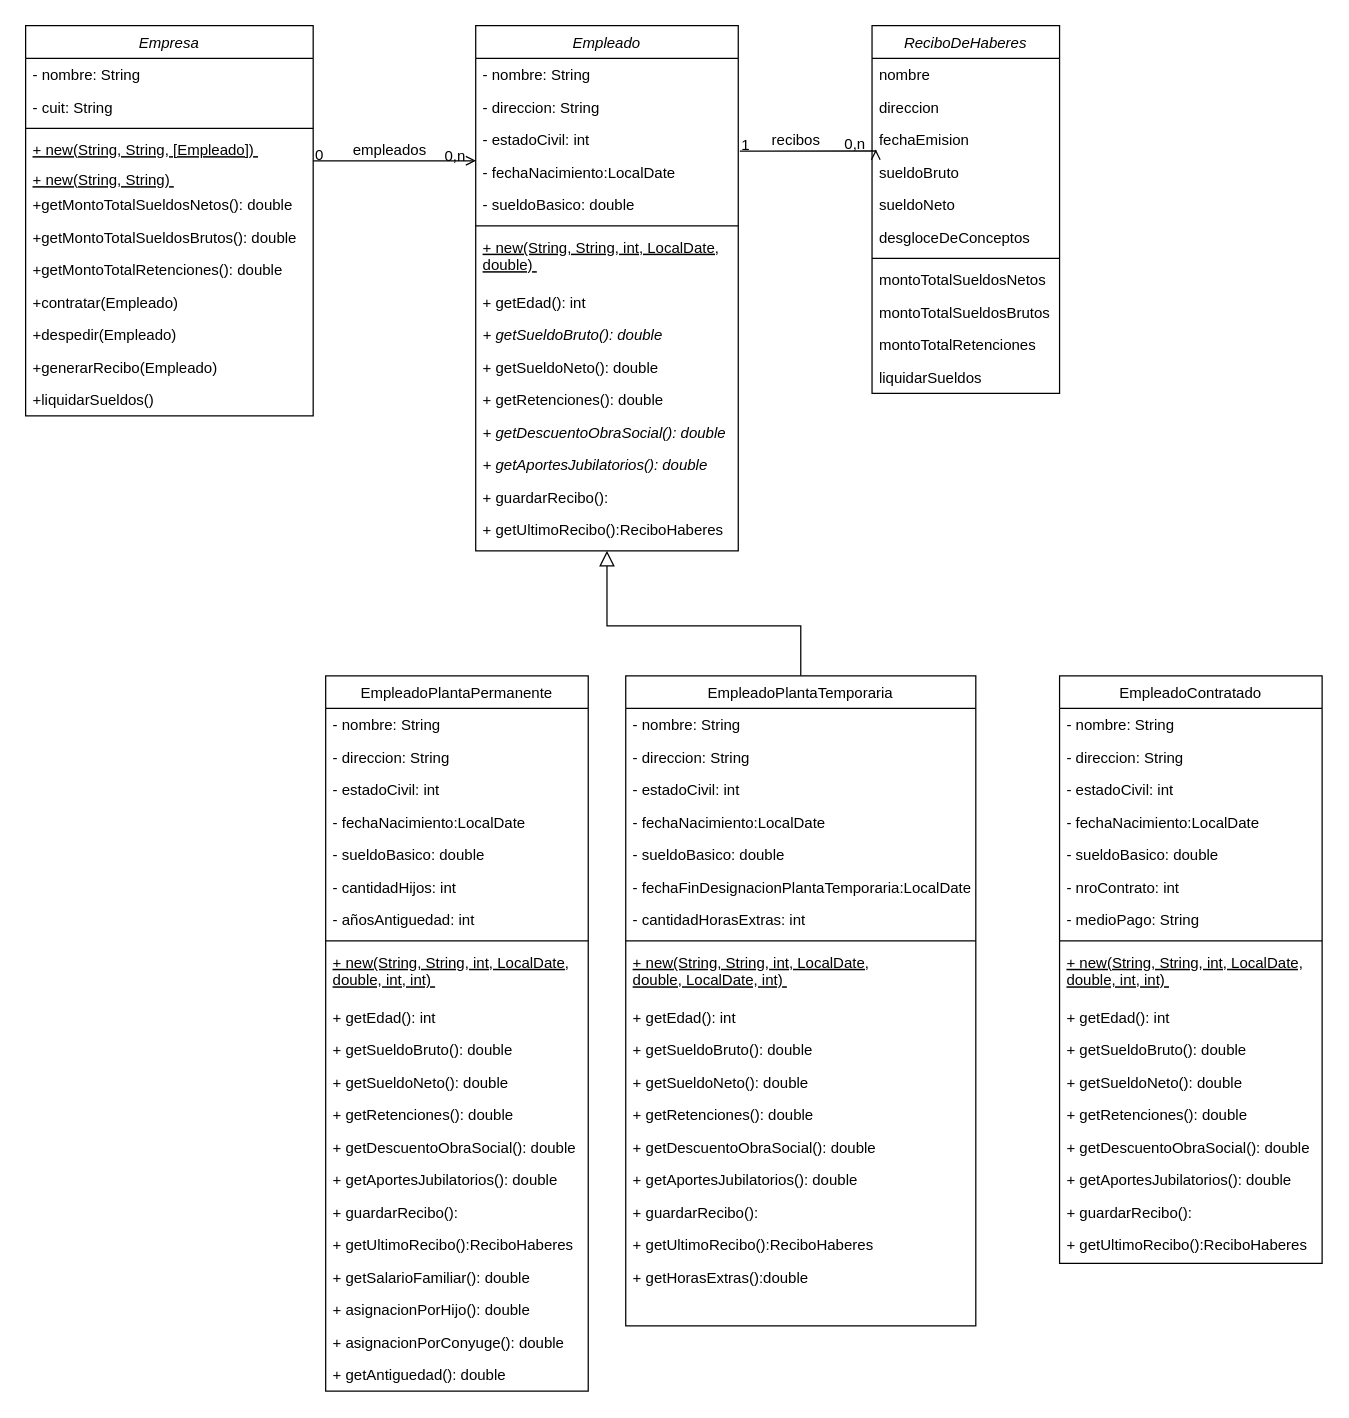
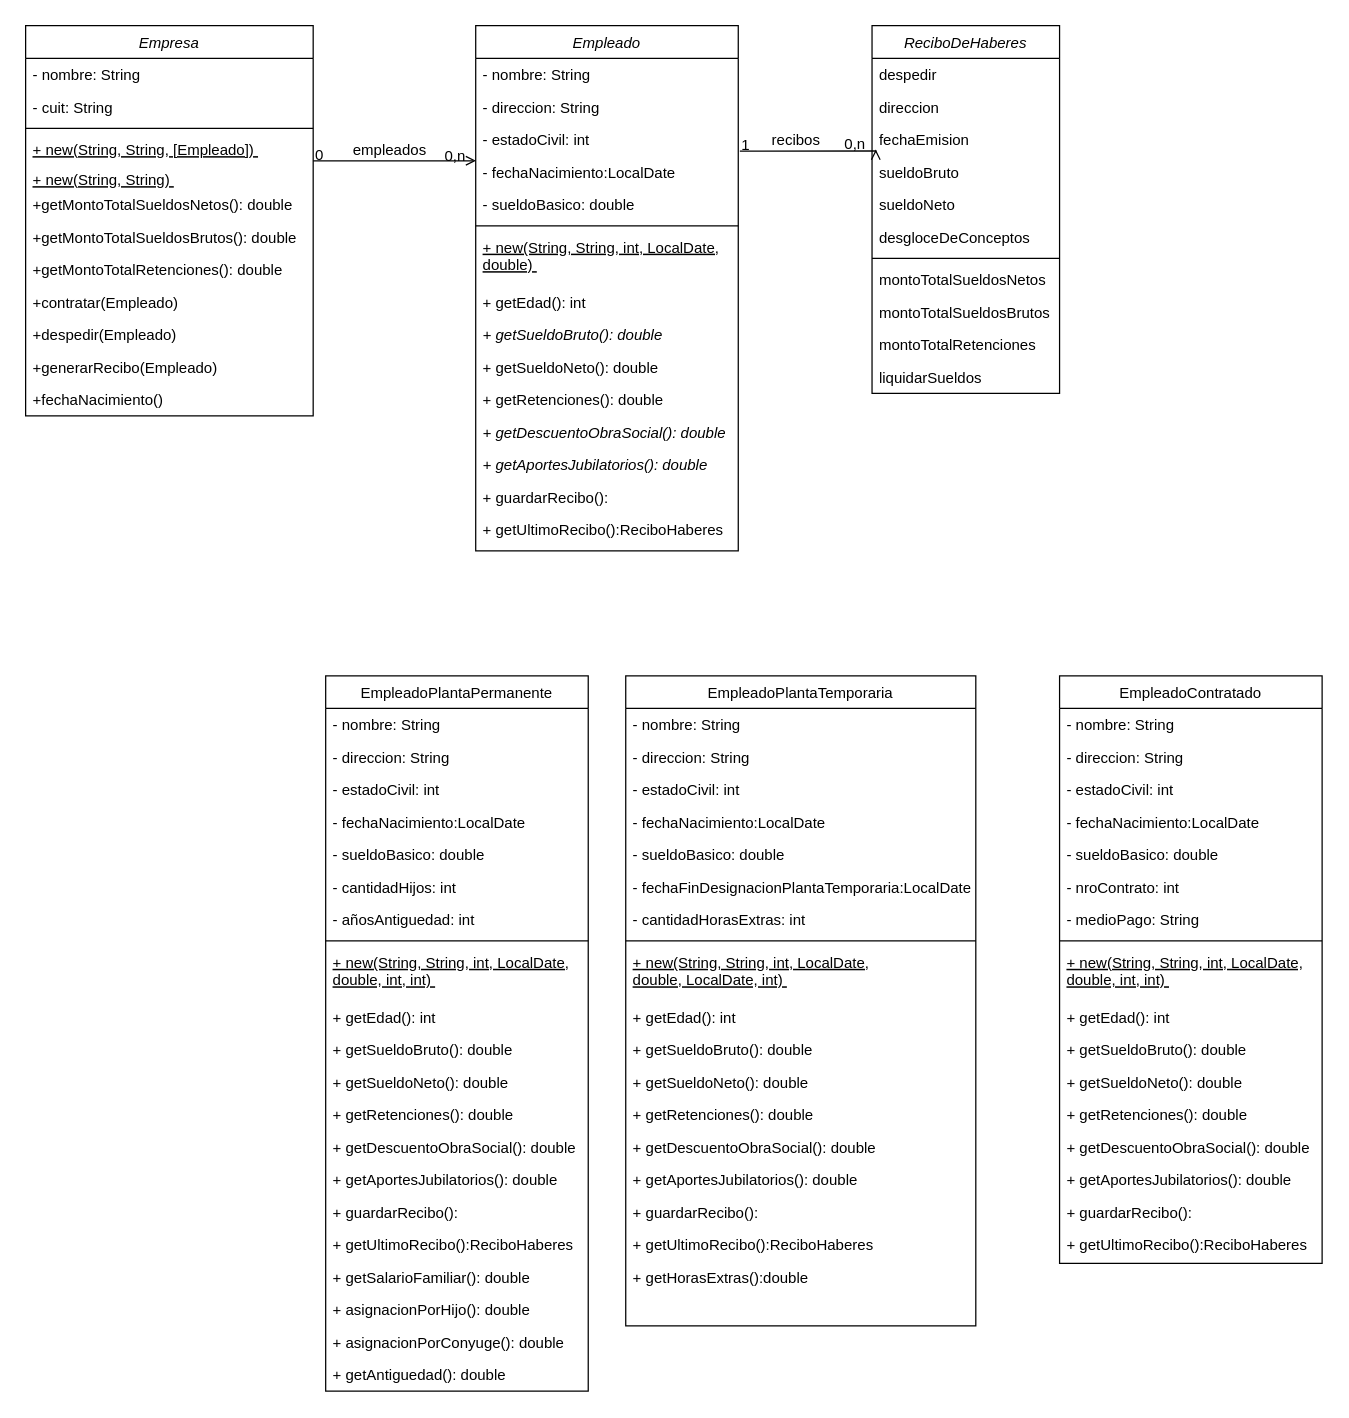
node "nombre": label "nombre" -> "despedir"
node "+liquidarSueldos()": label "+liquidarSueldos()" -> "+fechaNacimiento()"
edge "EmpleadoPlantaTemporaria" -> "Empleado": removed
